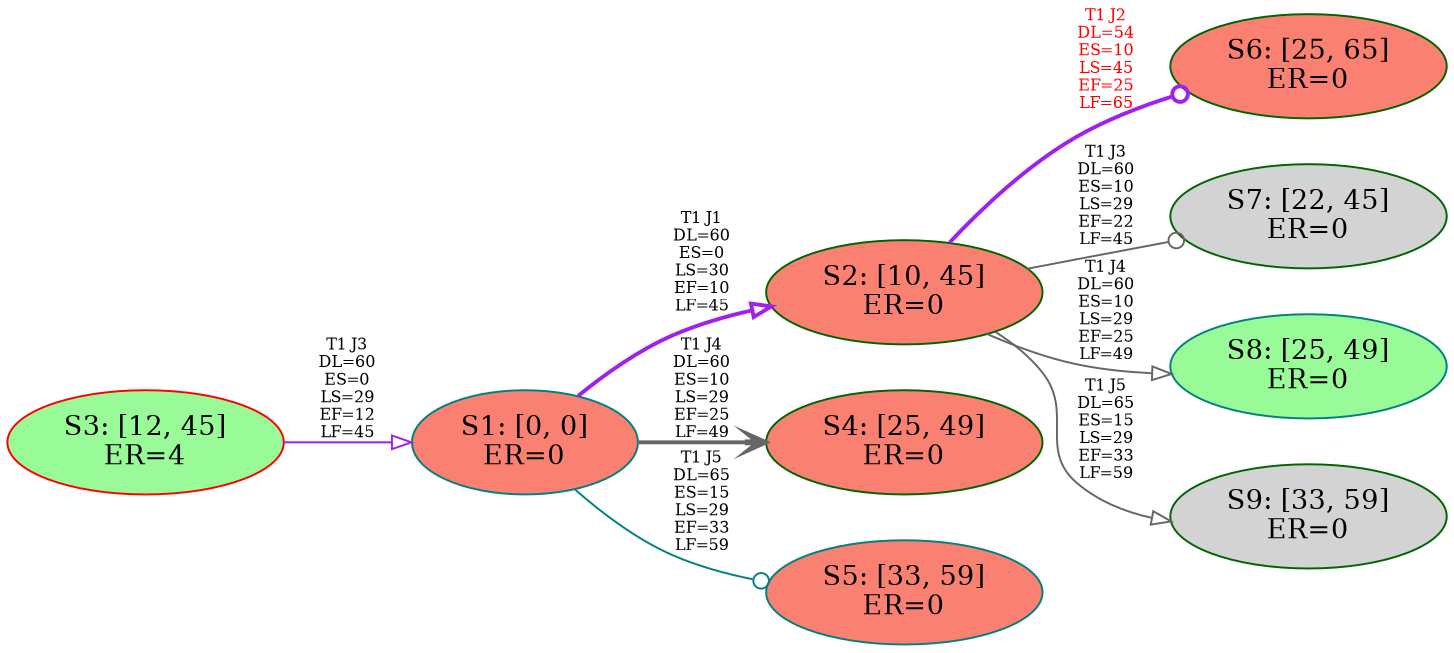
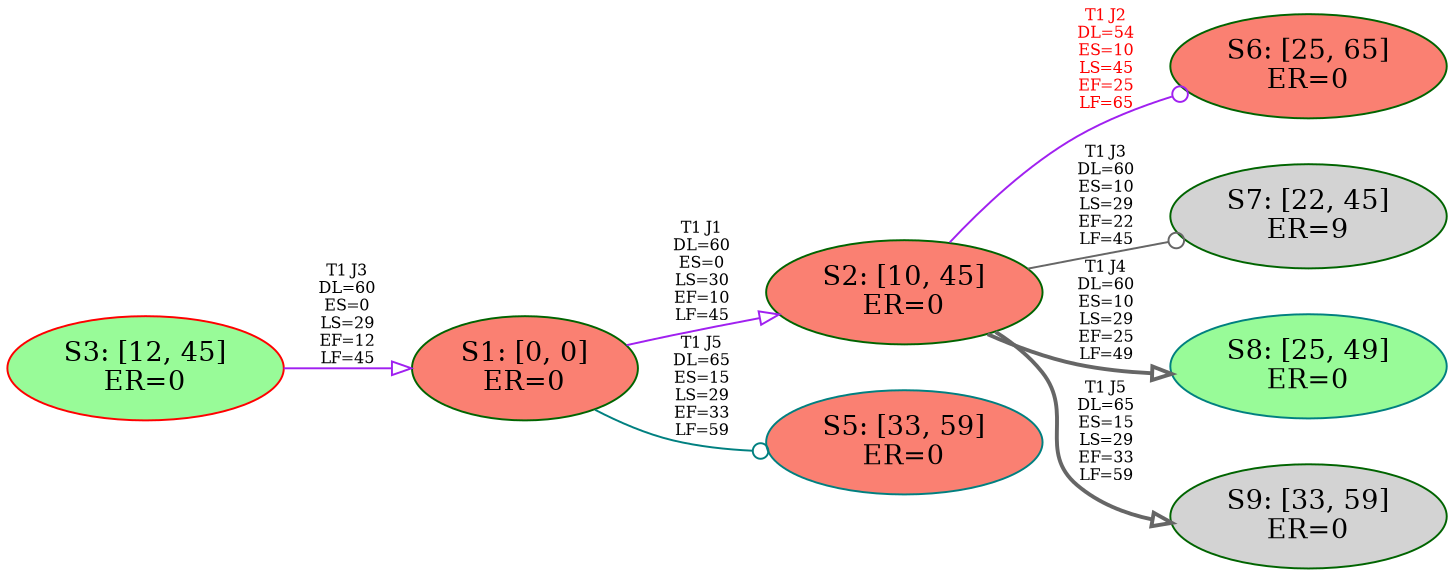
edge "S2: [10, 45] ER=0" -> "S6: [25, 65] ER=0": style bold -> solid
node "S7: [22, 45] ER=0": label "S7: [22, 45] ER=0" -> "S7: [22, 45] ER=9"
edge "S1: [0, 0] ER=0" -> "S2: [10, 45] ER=0": style bold -> solid
edge "S2: [10, 45] ER=0" -> "S8: [25, 49] ER=0": style solid -> bold
edge "S2: [10, 45] ER=0" -> "S9: [33, 59] ER=0": style solid -> bold
node "S3: [12, 45] ER=4": label "S3: [12, 45] ER=4" -> "S3: [12, 45] ER=0"
node "S1: [0, 0] ER=0": color teal -> darkgreen
node "S4: [25, 49] ER=0": removed
